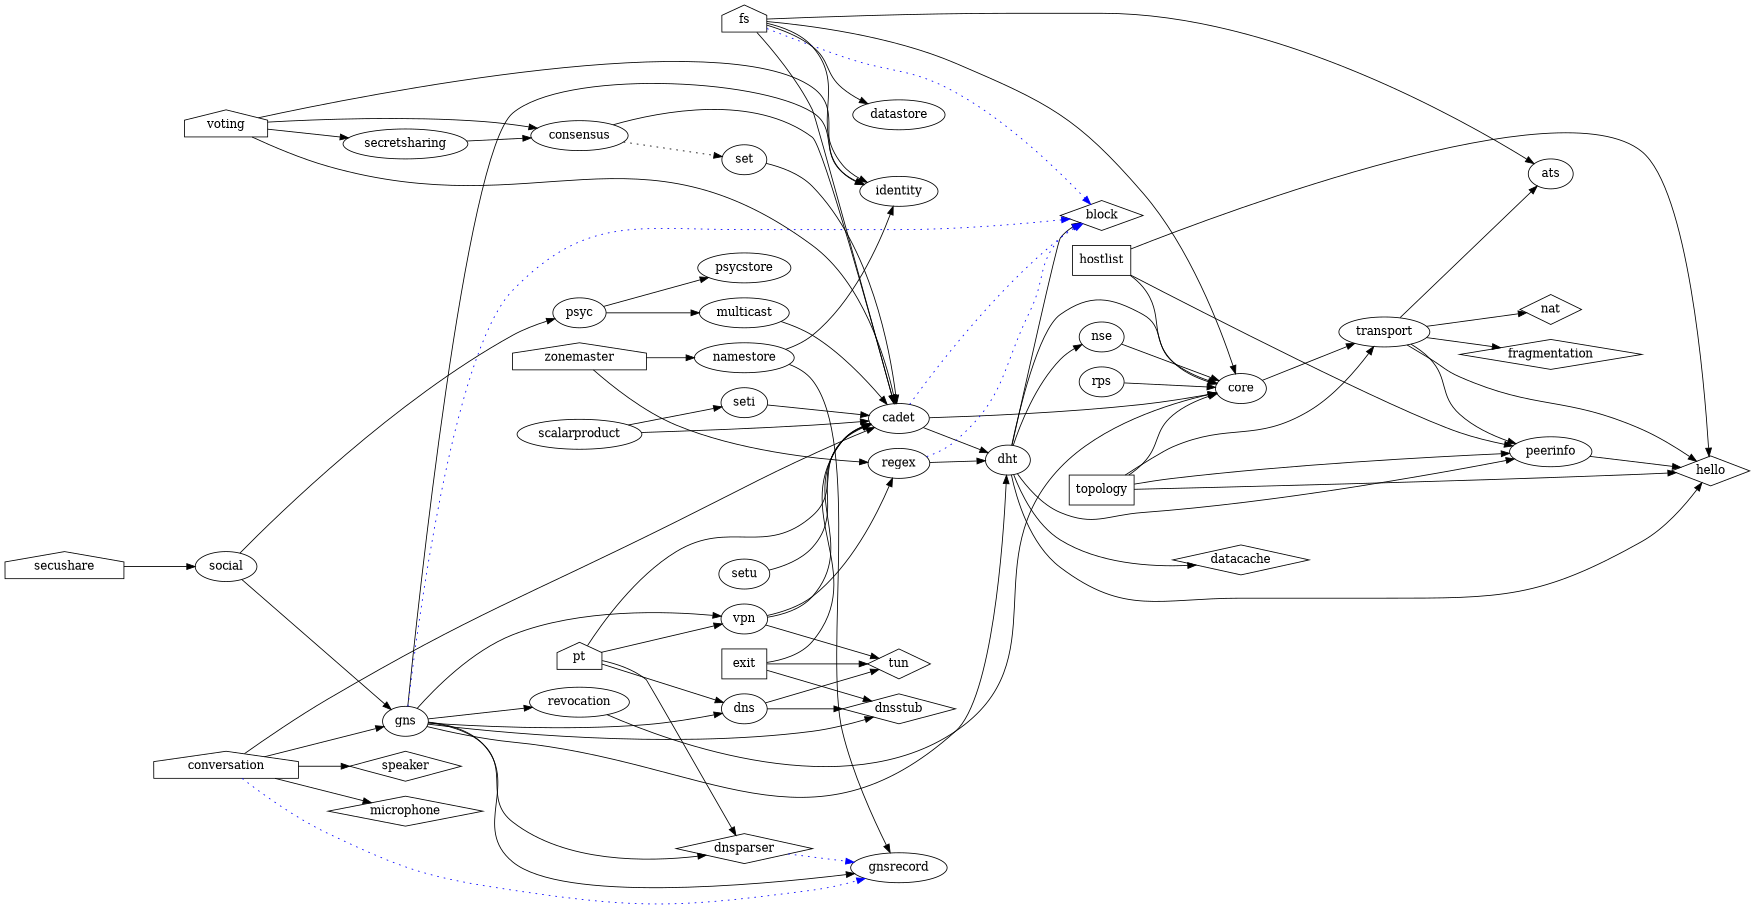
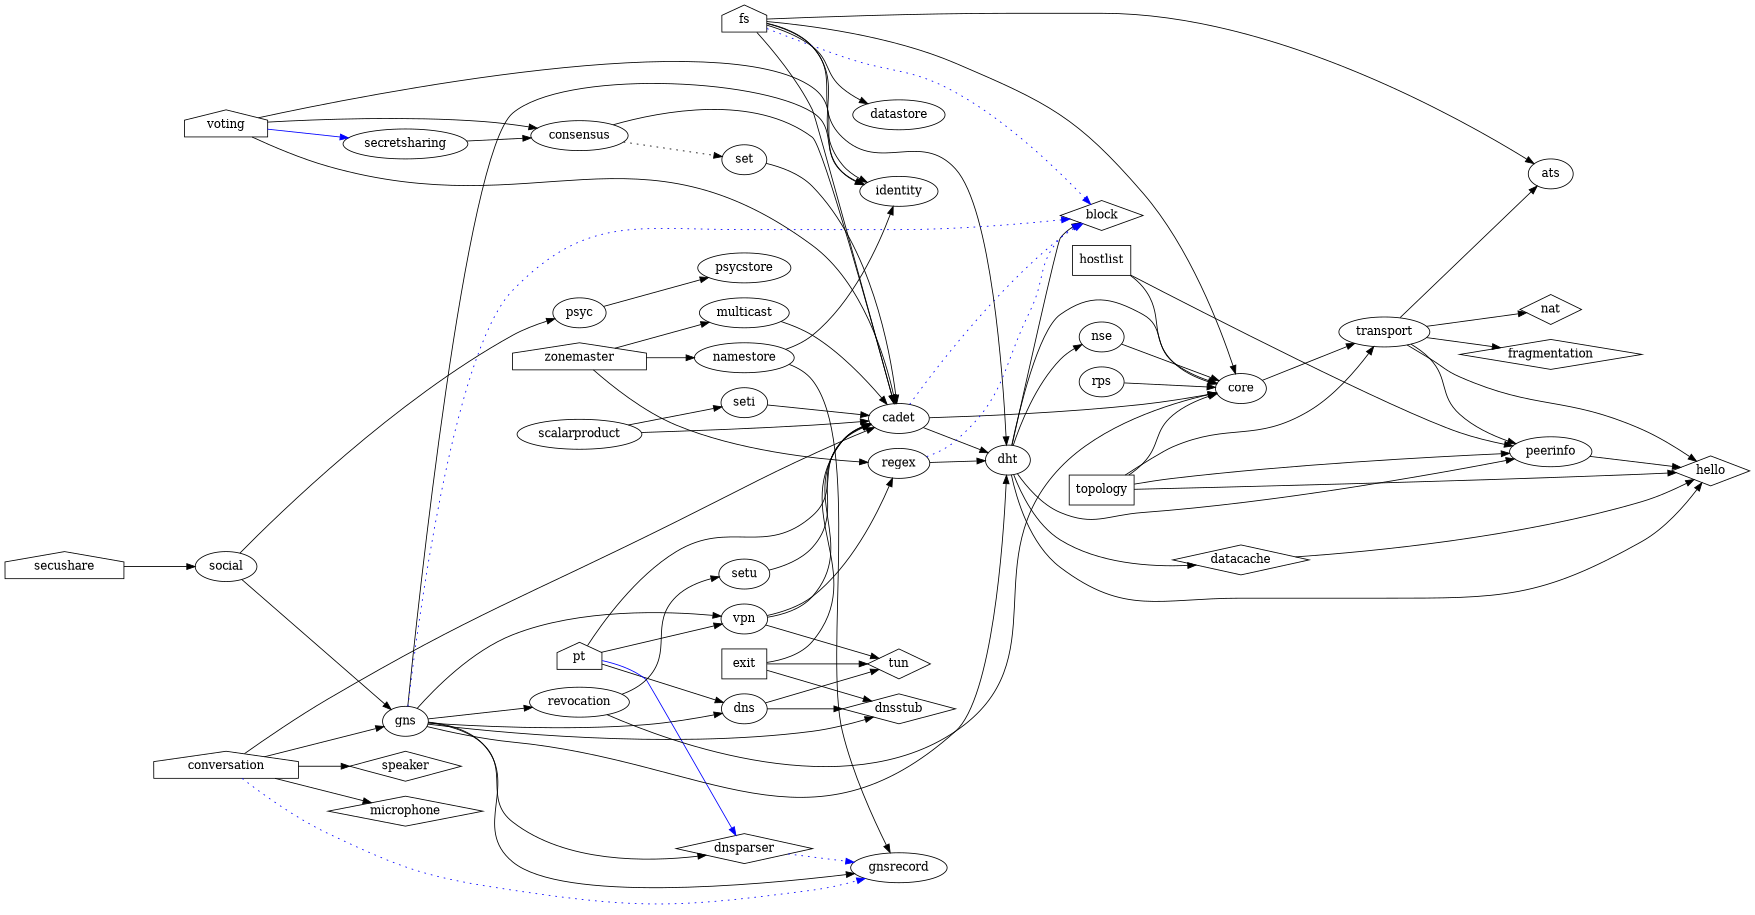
edge "voting" -> "secretsharing": color black -> blue
edge "hostlist" -> "hello": now "datacache" -> "hello"
edge "fs" -> "dht": added
edge "psyc" -> "multicast": now "zonemaster" -> "multicast"
edge "revocation" -> "setu": added
edge "pt" -> "dnsparser": color black -> blue
